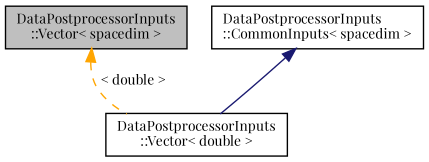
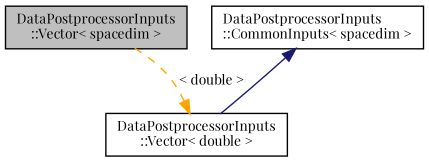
edge "DataPostprocessorInputs ::Vector< double >" -> "DataPostprocessorInputs ::Vector< spacedim >": reversed
